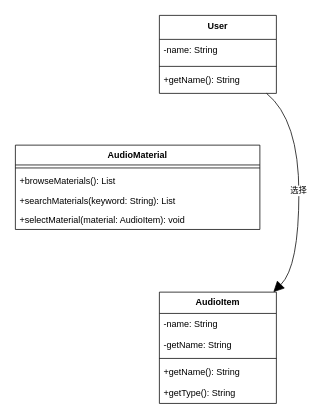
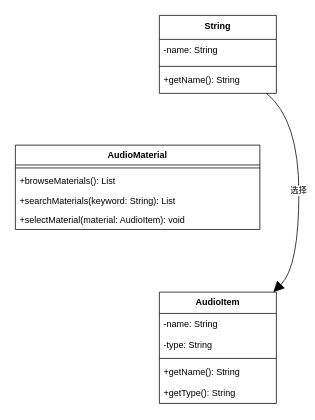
node "User": label "User" -> "String"
node "-getName: String": label "-getName: String" -> "-type: String"
